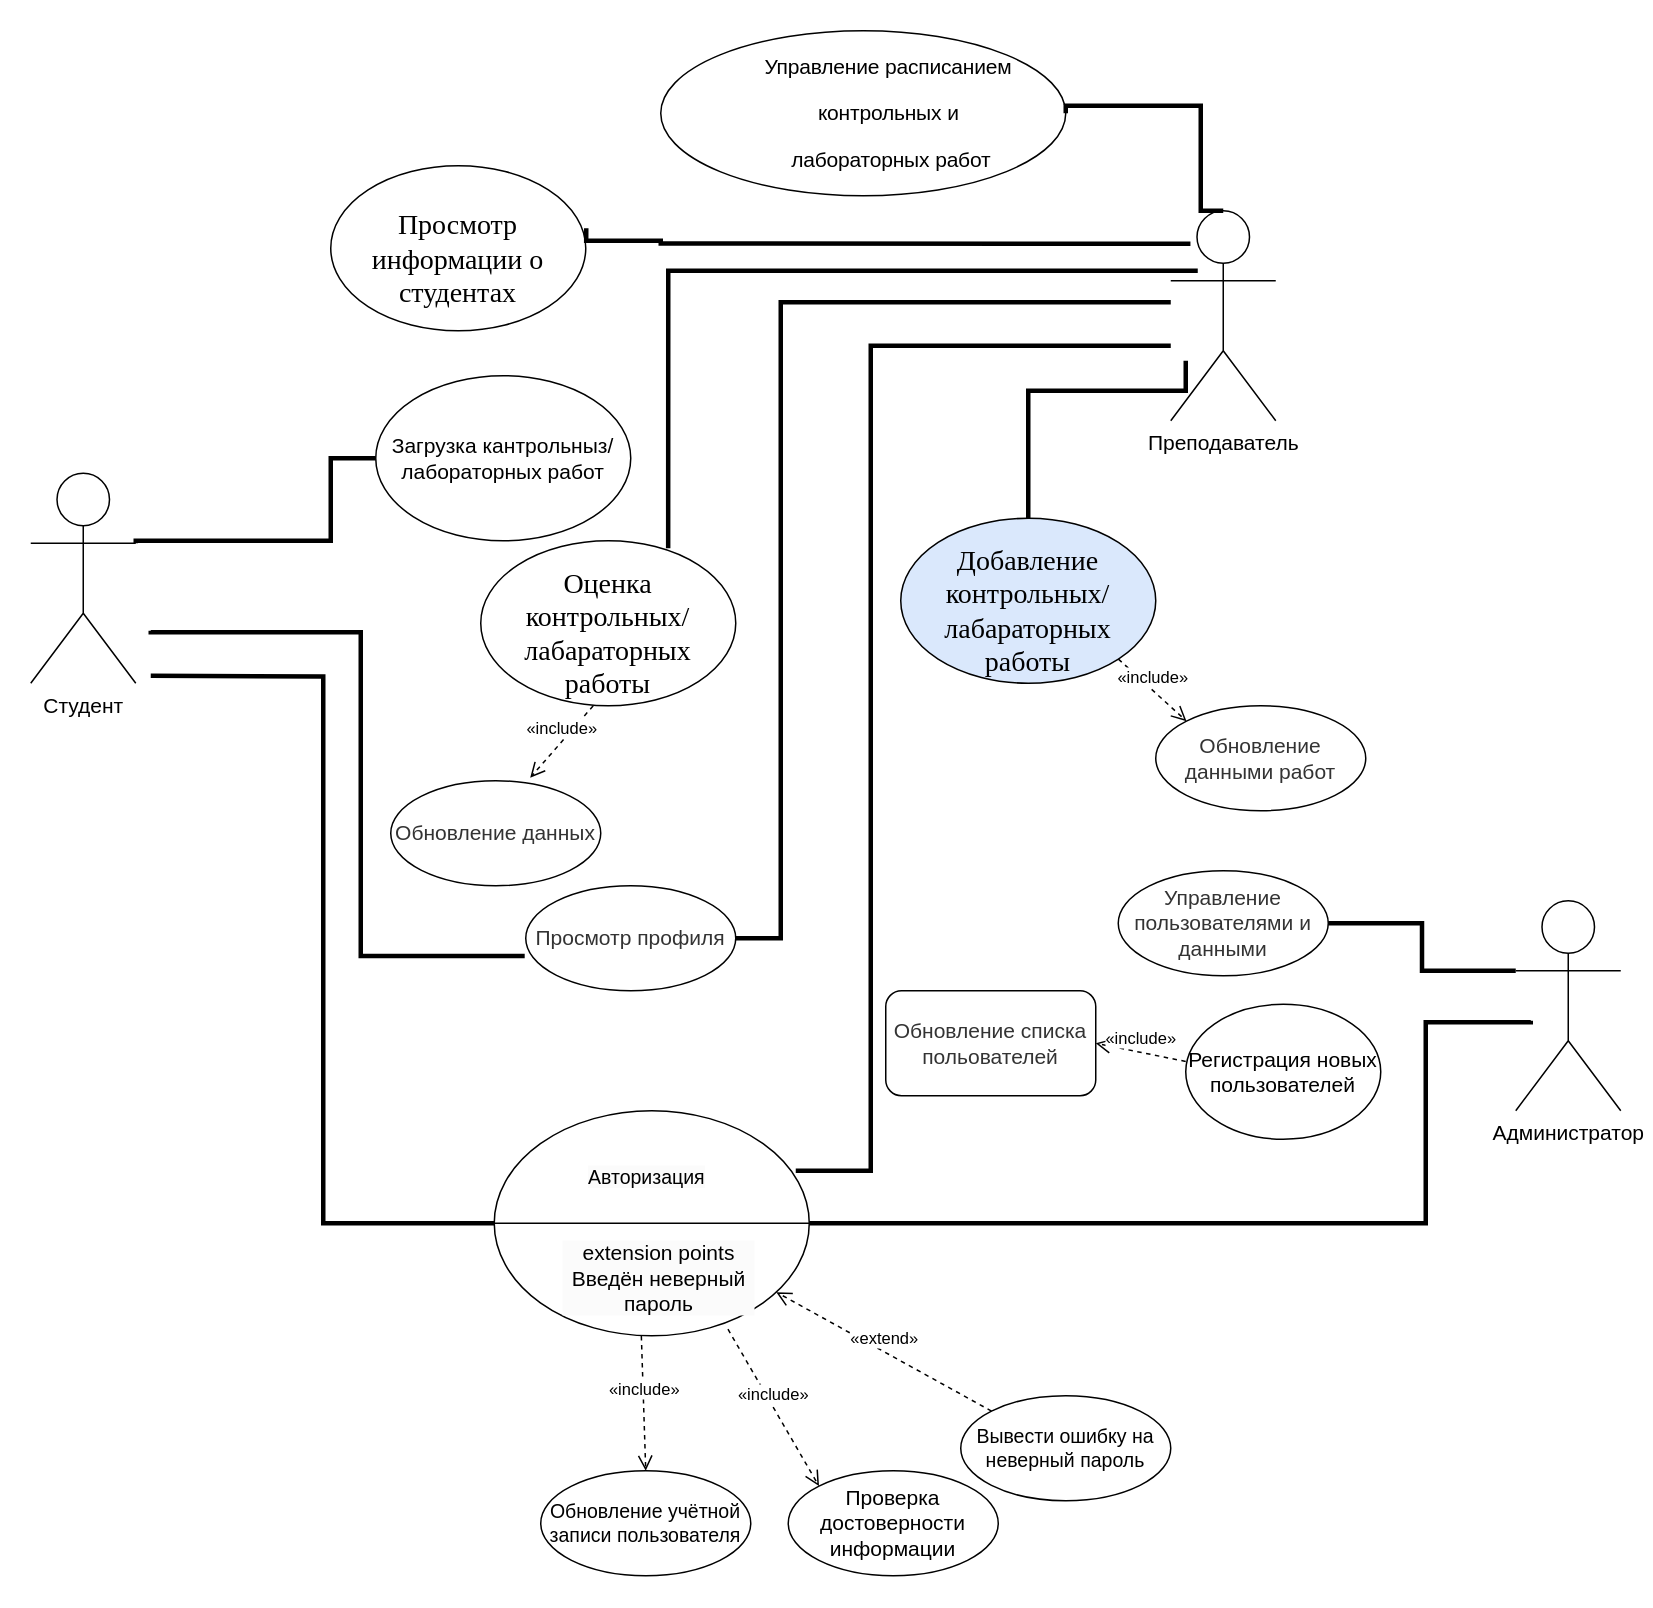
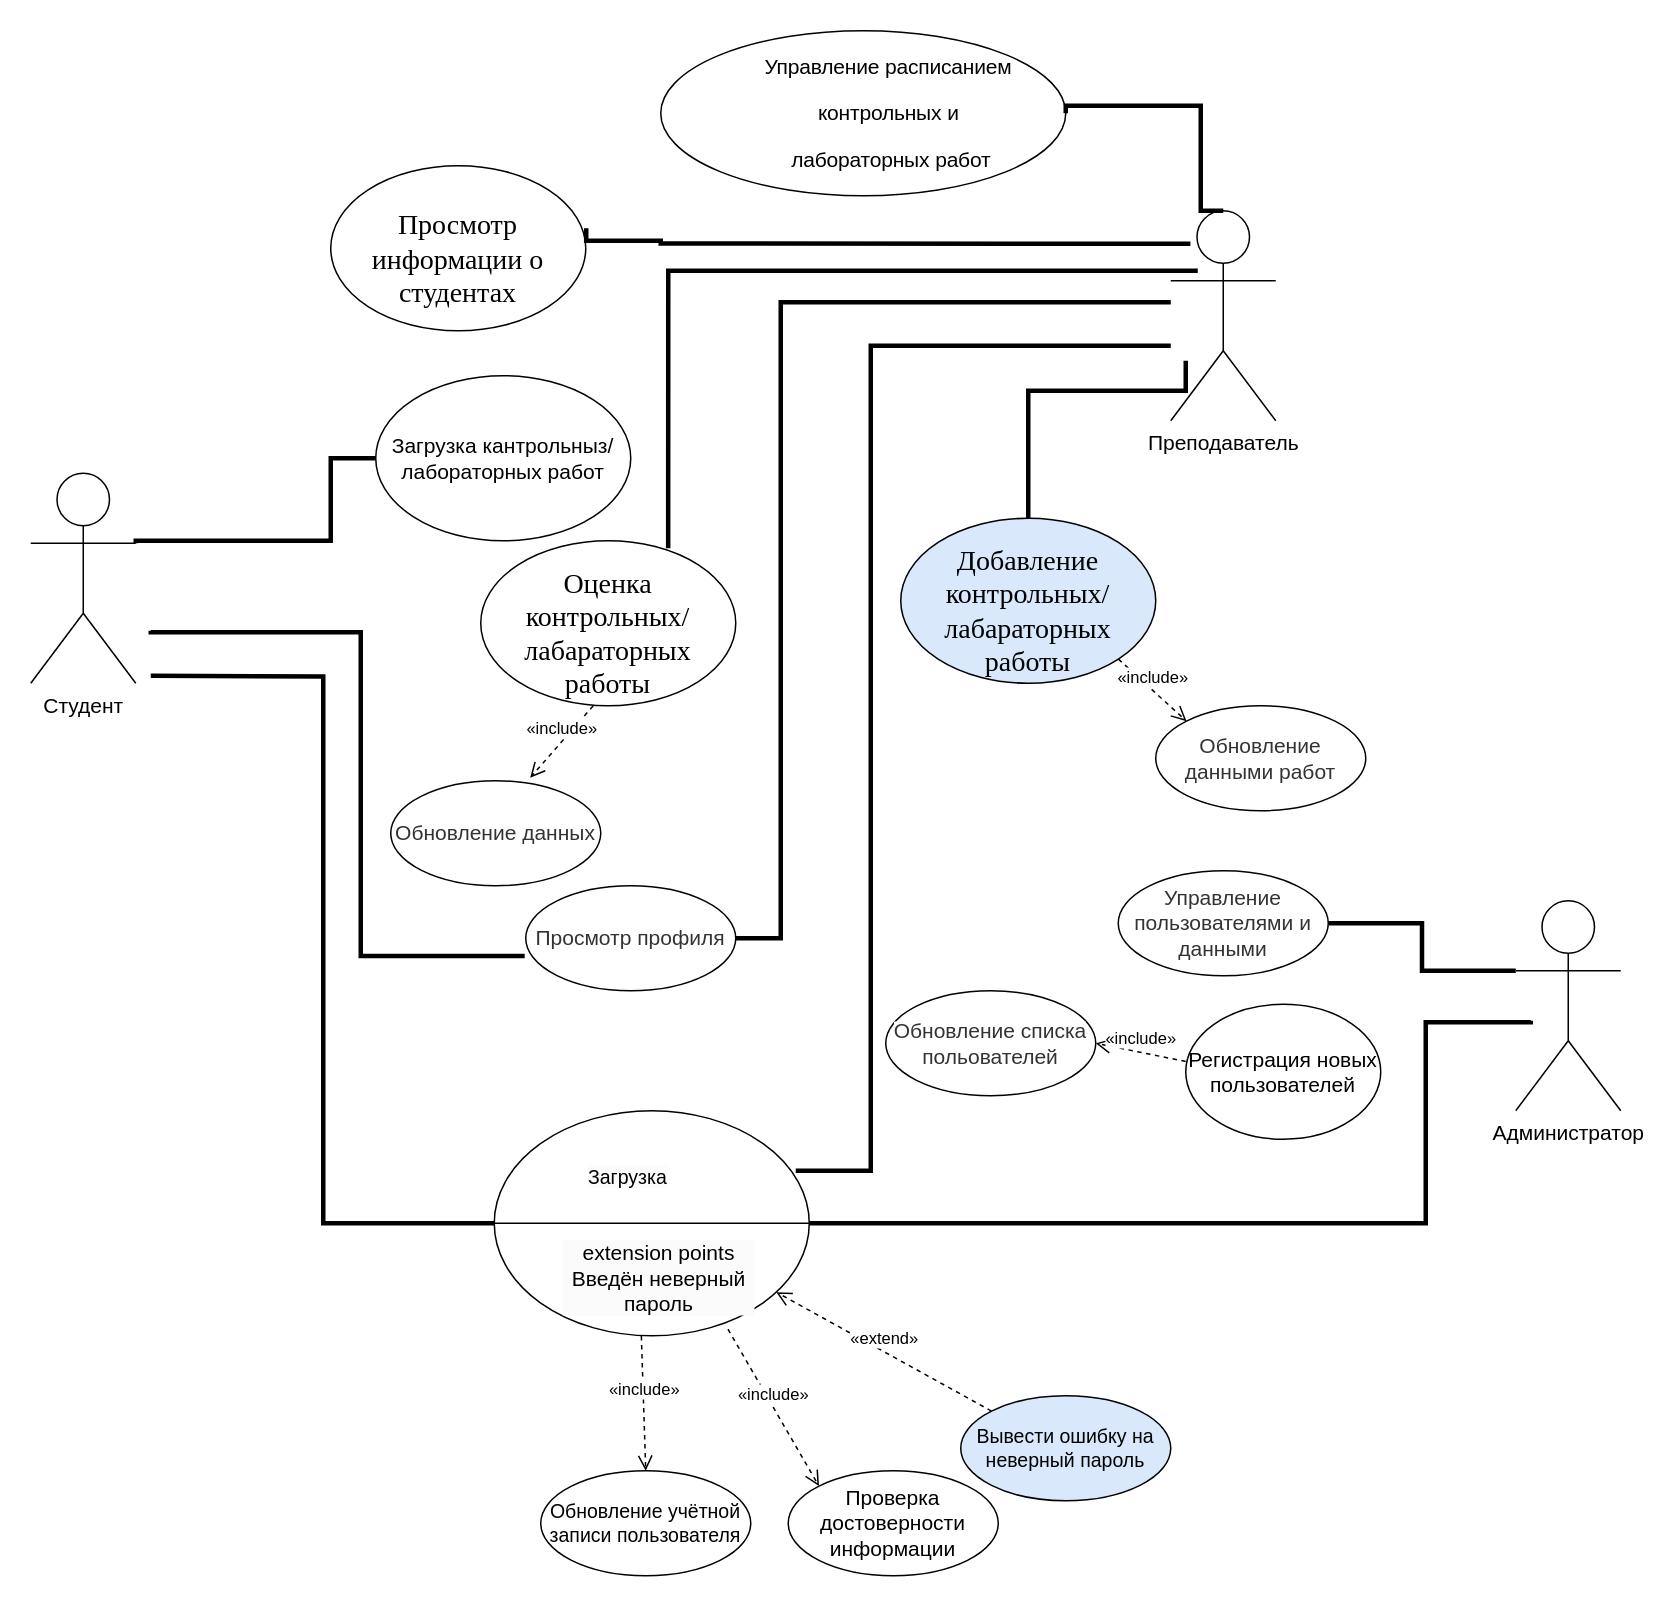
node "Обновление списка польователей": shape rounded rectangle -> ellipse
node "Авторизация": label "Авторизация" -> "Загрузка"
node "Вывести ошибку на неверный пароль": fillcolor #ffffff -> #dae8fc
